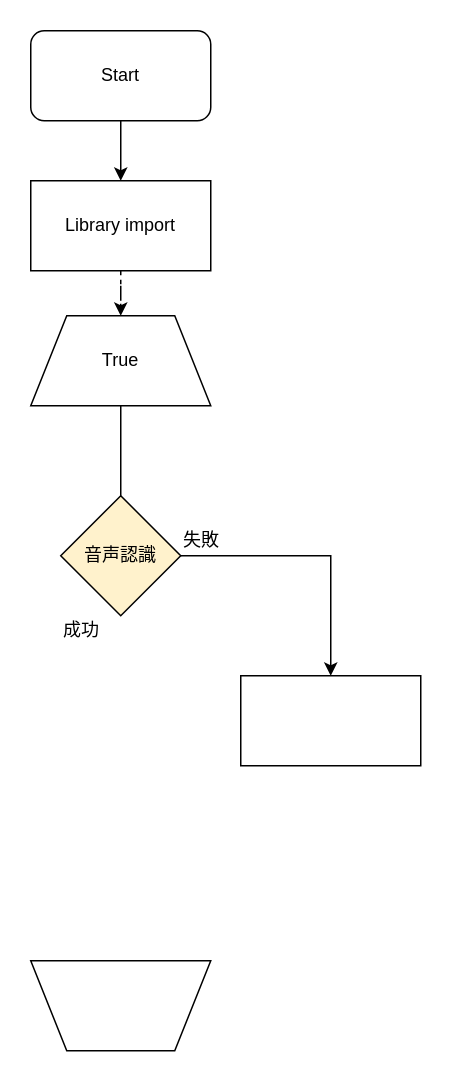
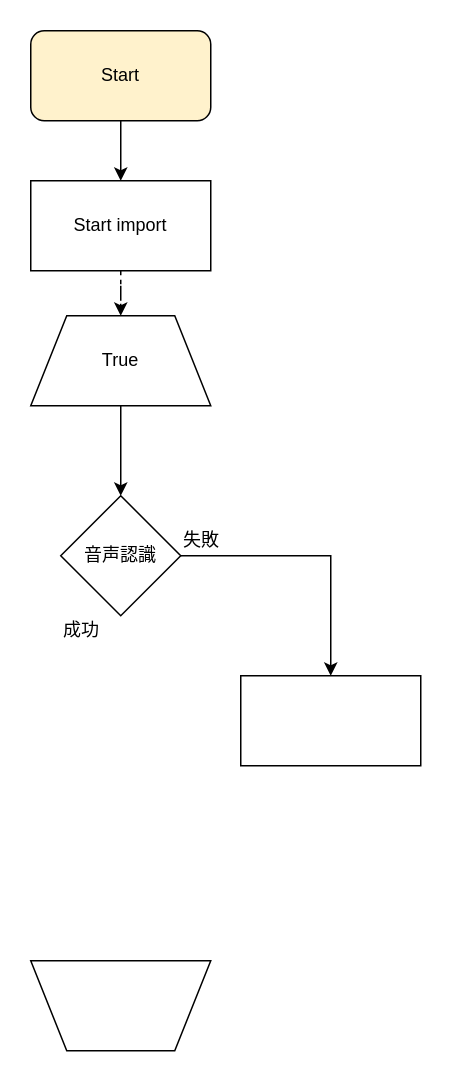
node "Start": fillcolor #ffffff -> #fff2cc
node "Library import": label "Library import" -> "Start import"
edge "True" -- "音声認識": arrowhead none -> classic
node "音声認識": fillcolor #fff2cc -> #ffffff
